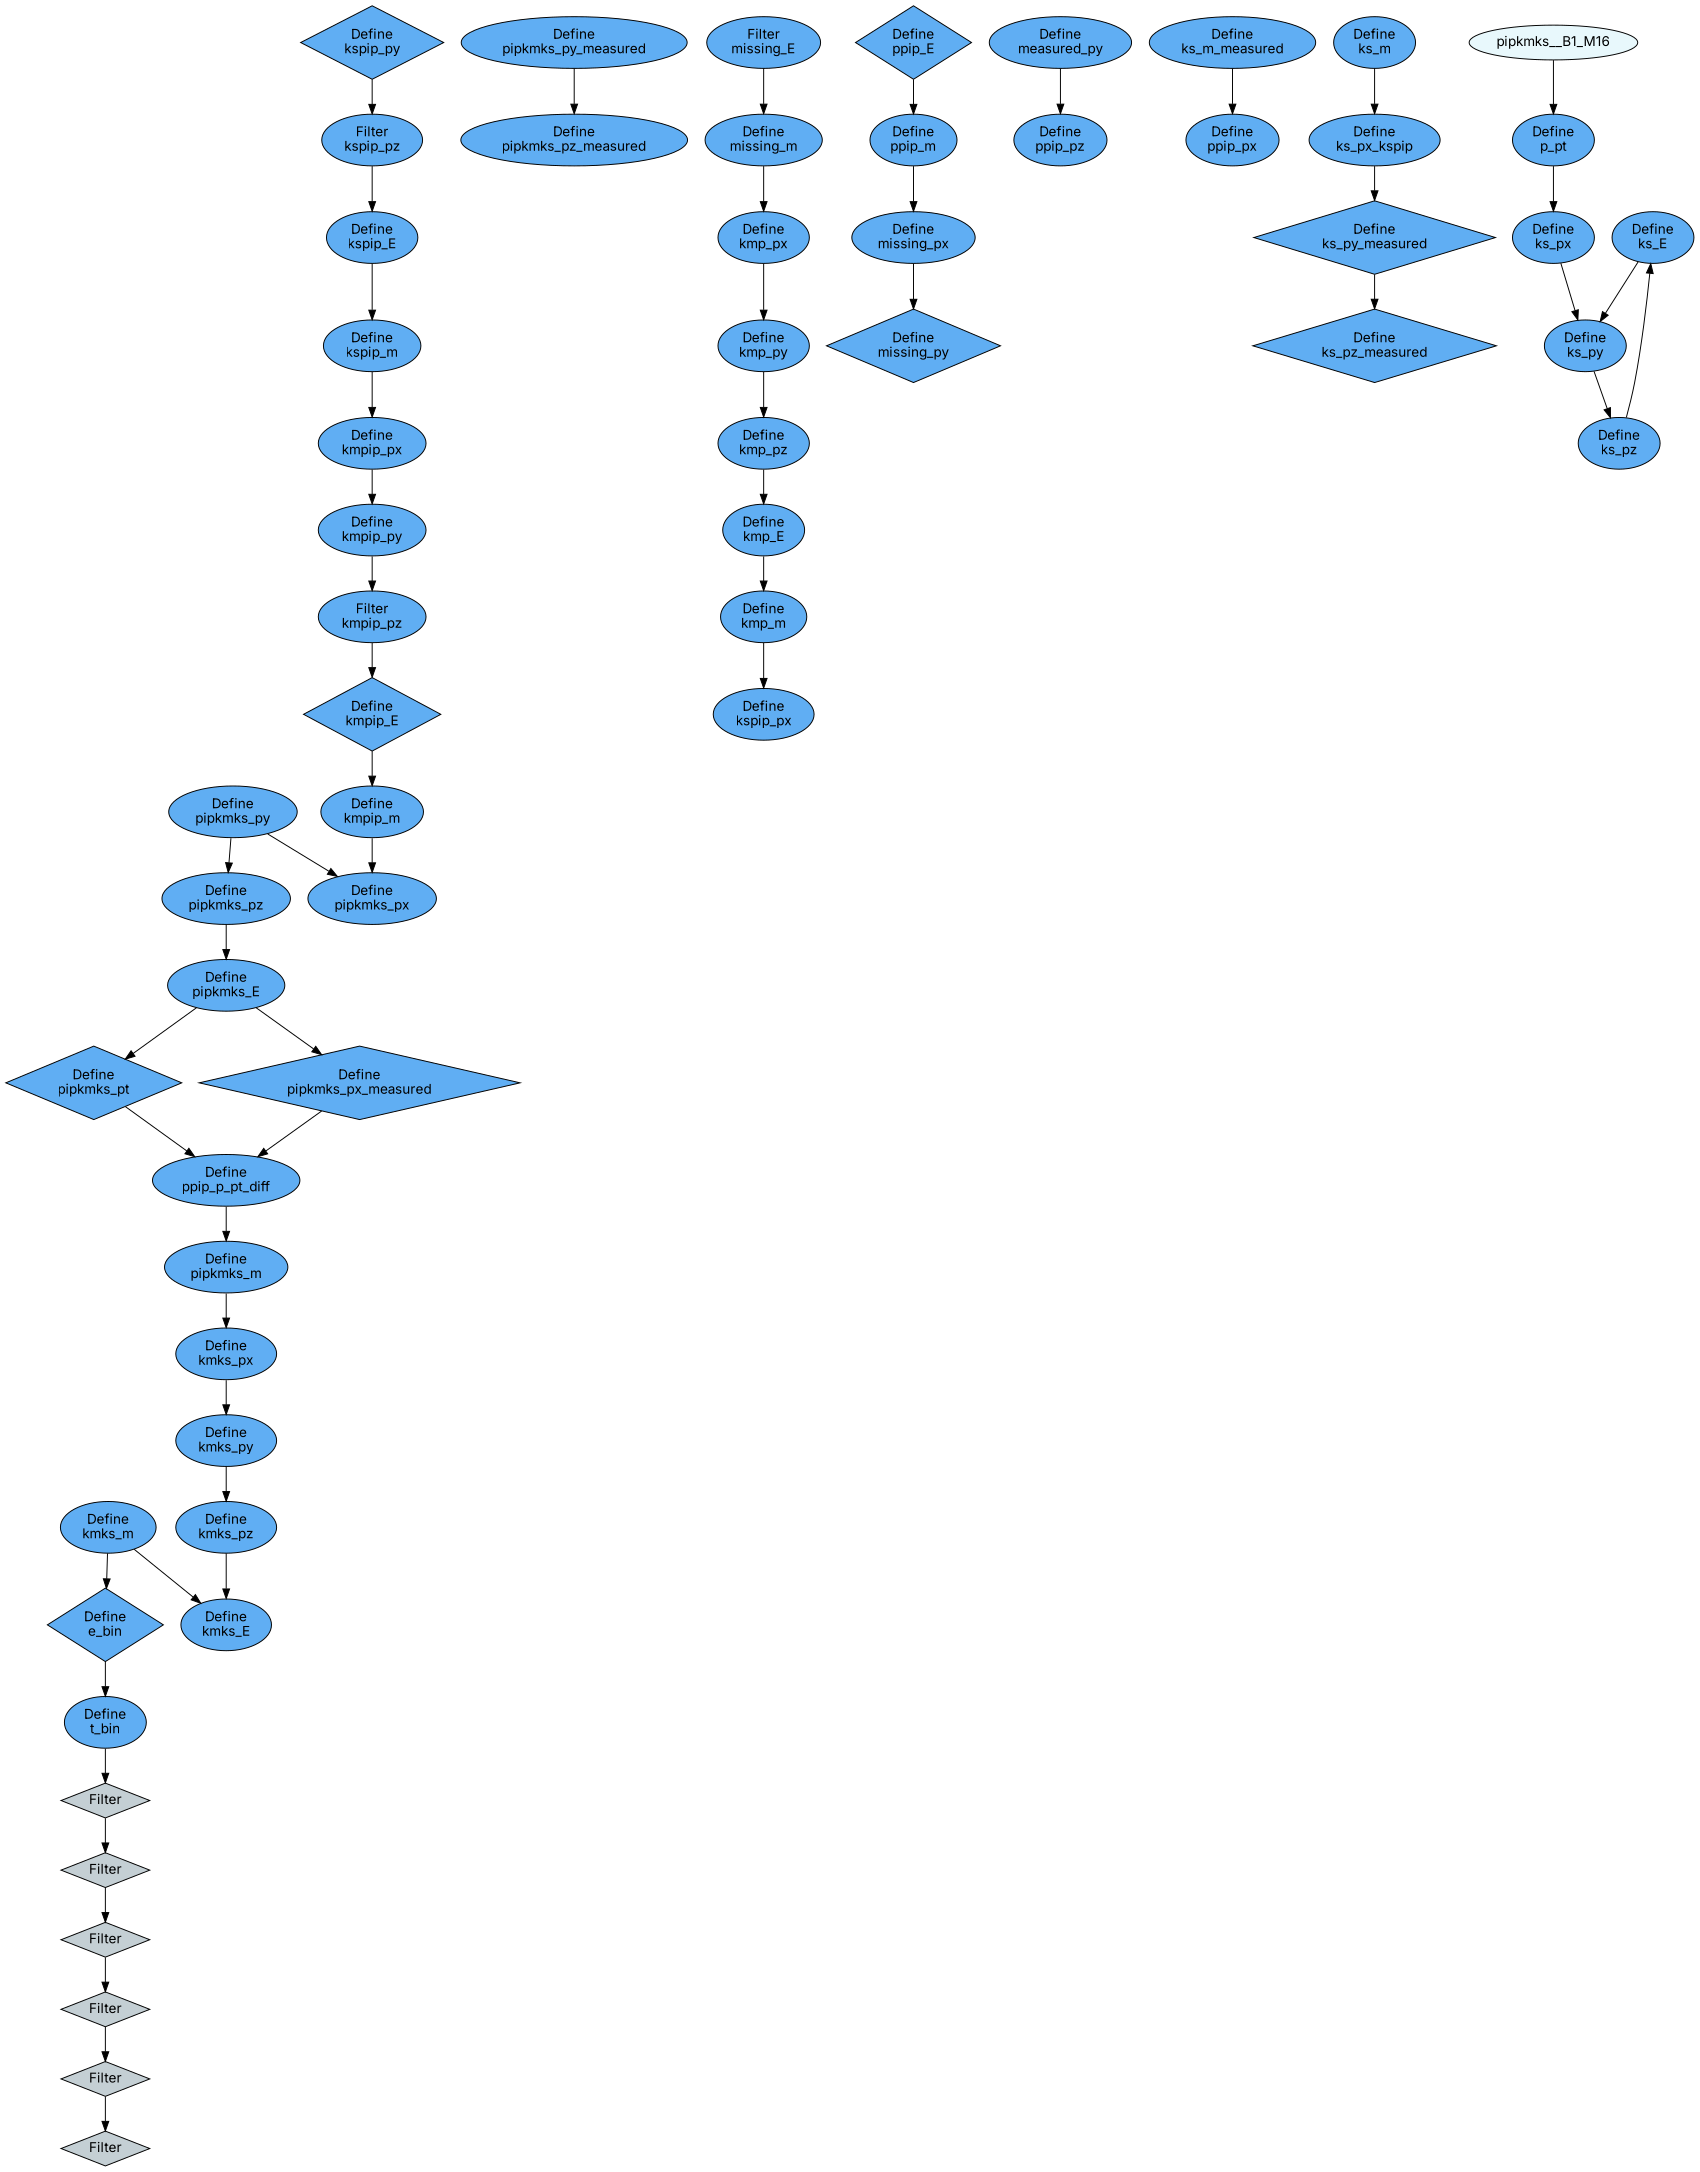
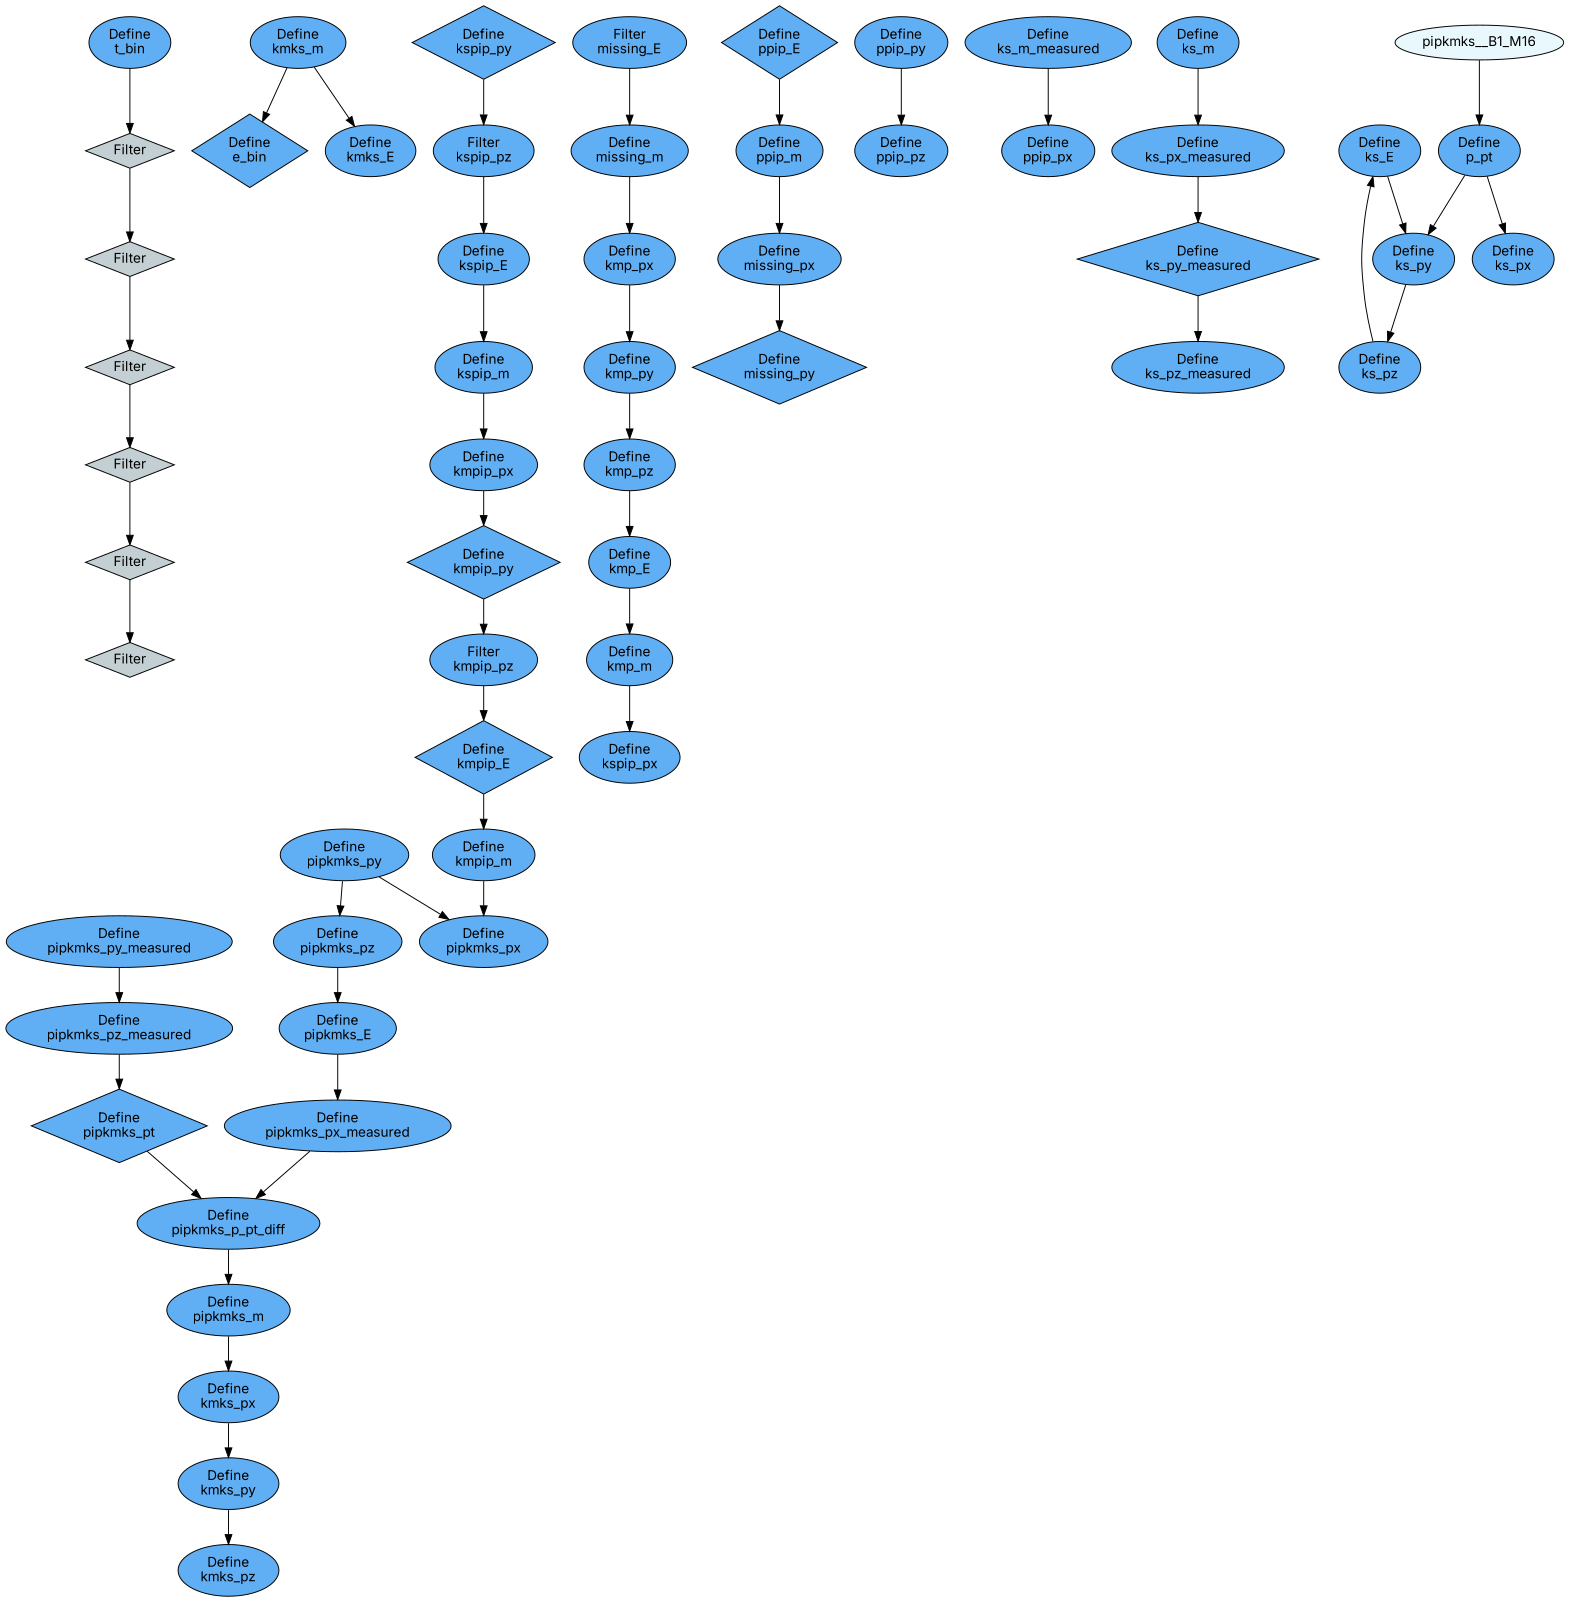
node "Define measured_py": label "Define measured_py" -> "Define ppip_py"
node "Define ks_px_kspip": label "Define ks_px_kspip" -> "Define ks_px_measured"
edge "Define ks_px" -> "Define ks_py": now "Define p_pt" -> "Define ks_py"
node "Define ks_pz_measured": shape diamond -> ellipse
node "Define kmpip_py": shape ellipse -> diamond
edge "Define pipkmks_E" -> "Define pipkmks_pt": now "Define pipkmks_pz_measured" -> "Define pipkmks_pt"
node "Define pipkmks_px_measured": shape diamond -> ellipse
node "Define ppip_p_pt_diff": label "Define ppip_p_pt_diff" -> "Define pipkmks_p_pt_diff"
edge "Define kmks_pz" -> "Define kmks_E": removed
edge "Define e_bin" -> "Define t_bin": removed
